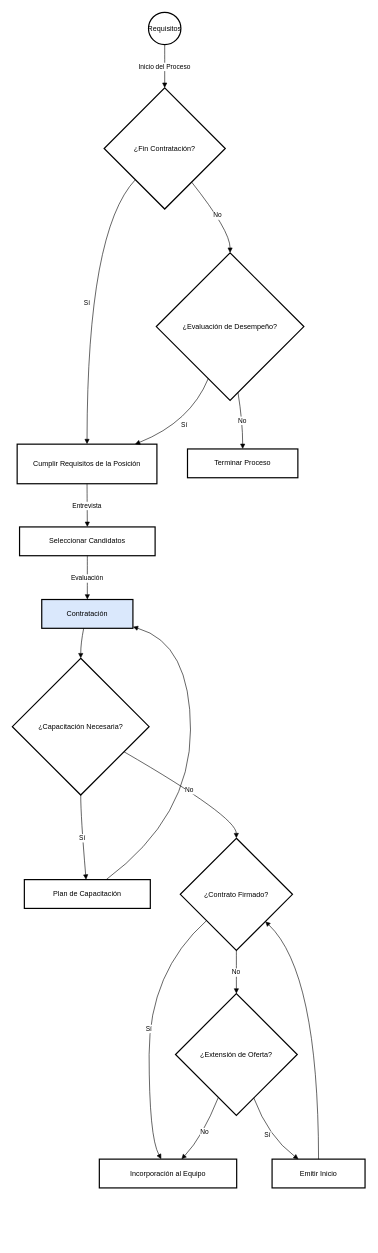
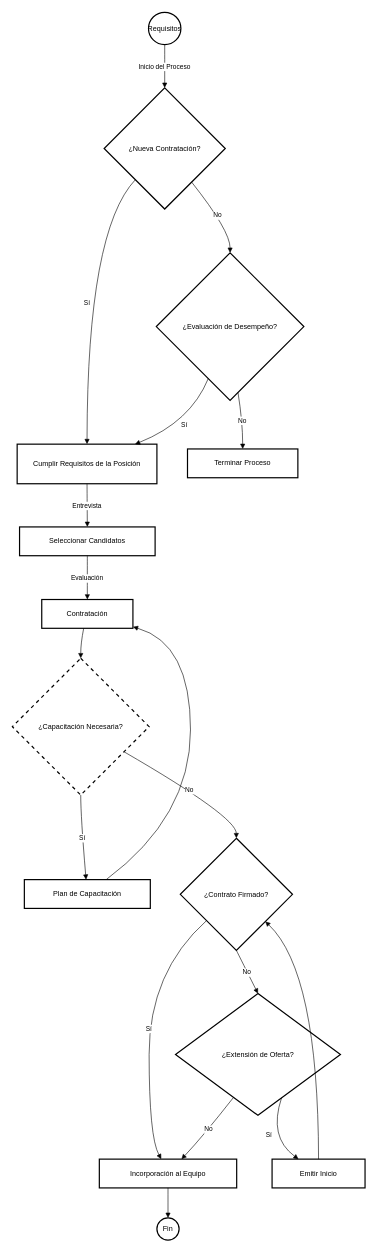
node "¿Fin Contratación?": label "¿Fin Contratación?" -> "¿Nueva Contratación?"
node "Contratación": fillcolor #dae8fc -> #ffffff
node "¿Capacitación Necesaria?": style solid -> dashed
node "¿Extensión de Oferta?": size 122x122 -> 165x122
edge "Incorporación al Equipo" -> "Fin": added
node "Fin": added
